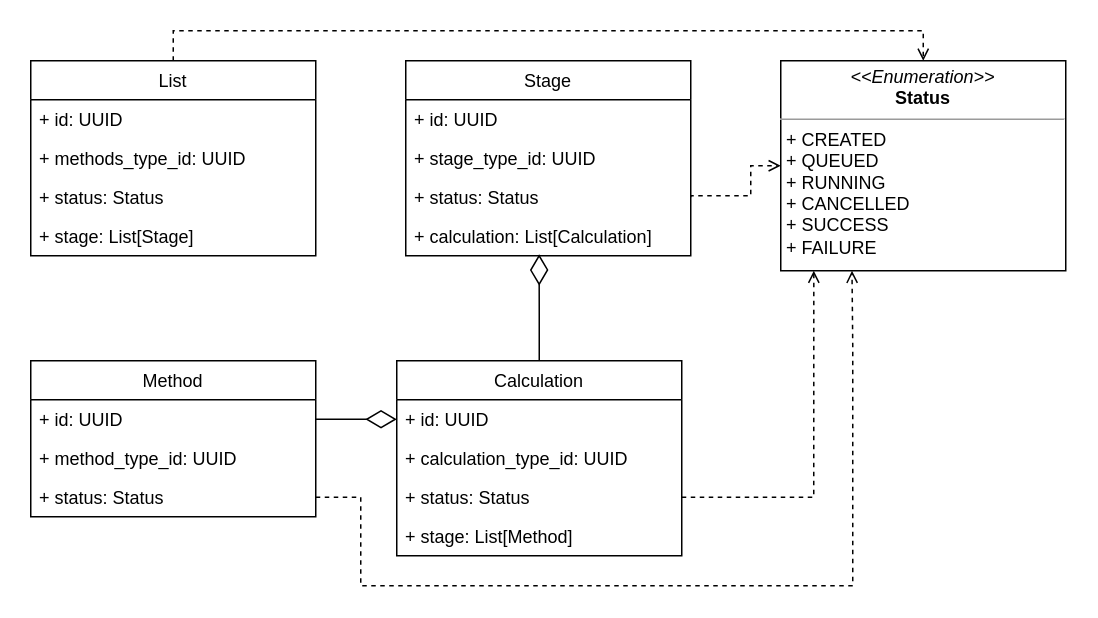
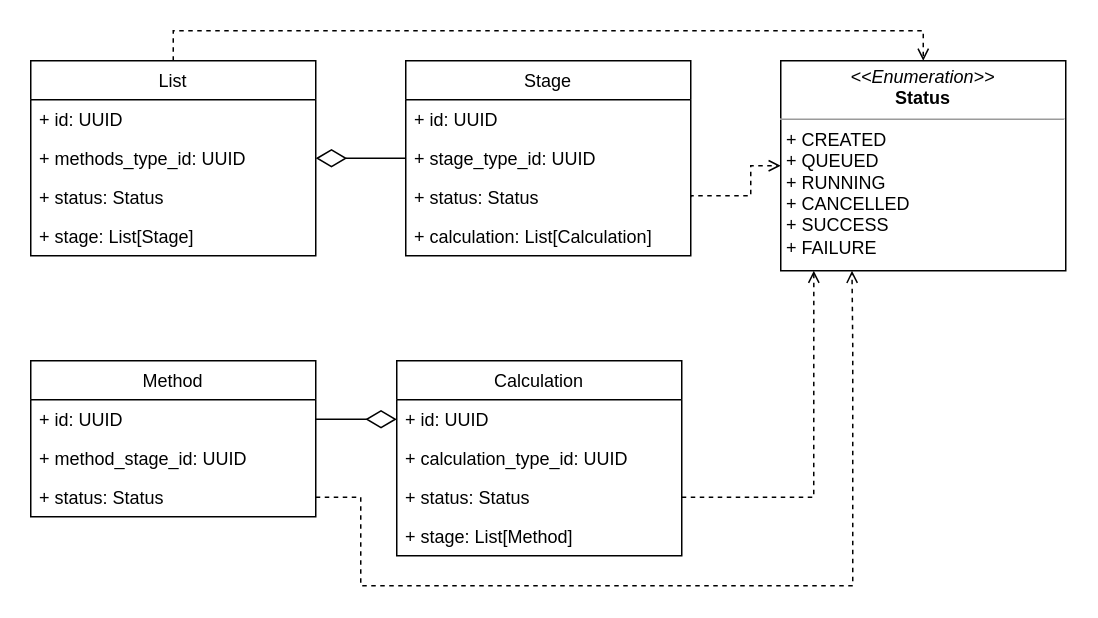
edge "+ stage_type_id: UUID" -> "+ methods_type_id: UUID": added
edge "Calculation" -> "+ calculation: List[Calculation]": removed
node "+ method_type_id: UUID": label "+ method_type_id: UUID" -> "+ method_stage_id: UUID"
